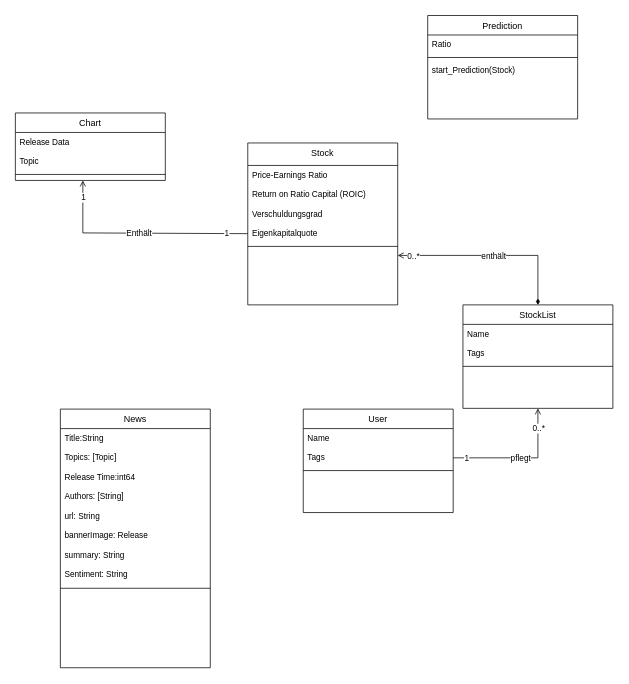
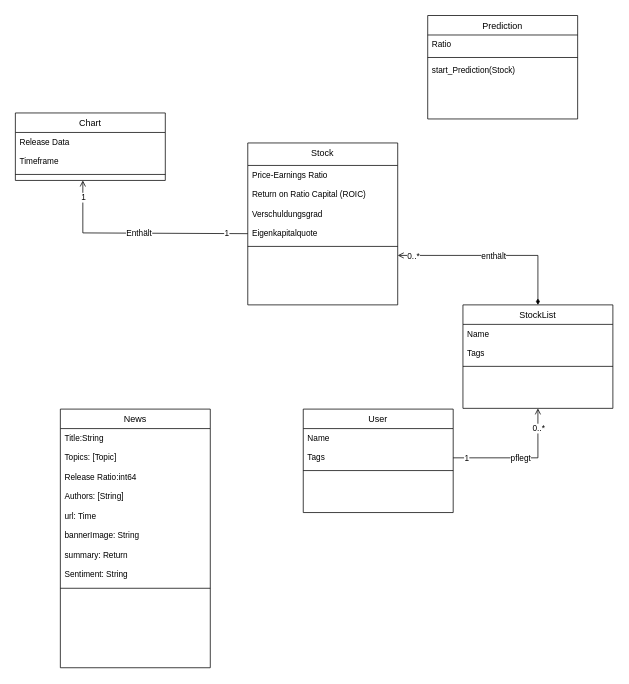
node "Topic": label "Topic" -> "Timeframe"
node "Release Time:int64": label "Release Time:int64" -> "Release Ratio:int64"
node "url: String": label "url: String" -> "url: Time"
node "bannerImage: Release": label "bannerImage: Release" -> "bannerImage: String"
node "summary: String": label "summary: String" -> "summary: Return"
